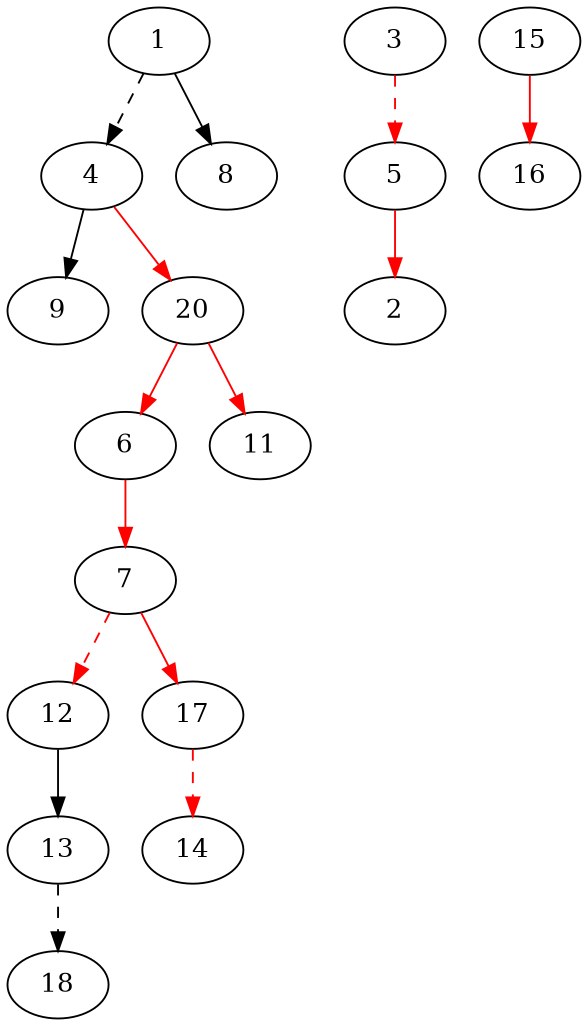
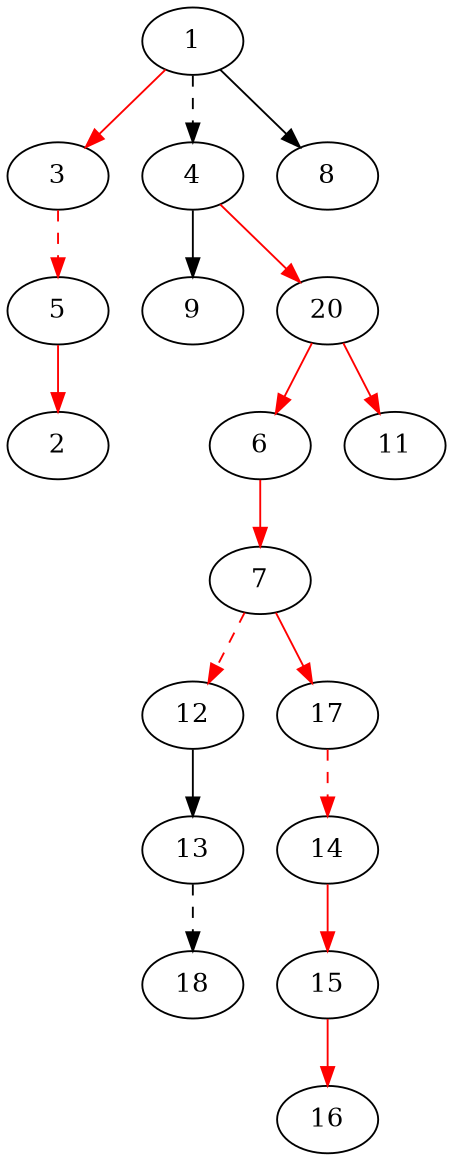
edge "1" -> "3": added
edge "14" -> "15": added
